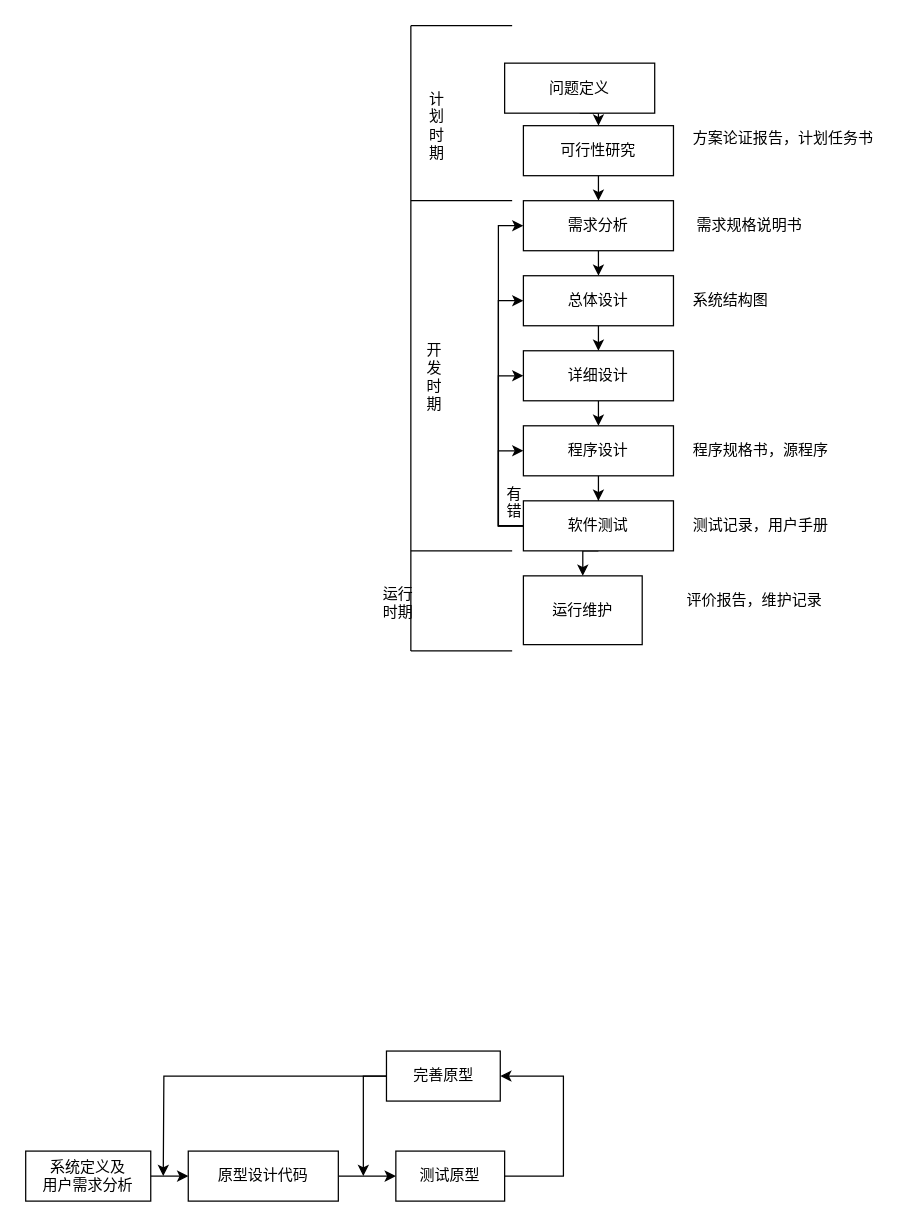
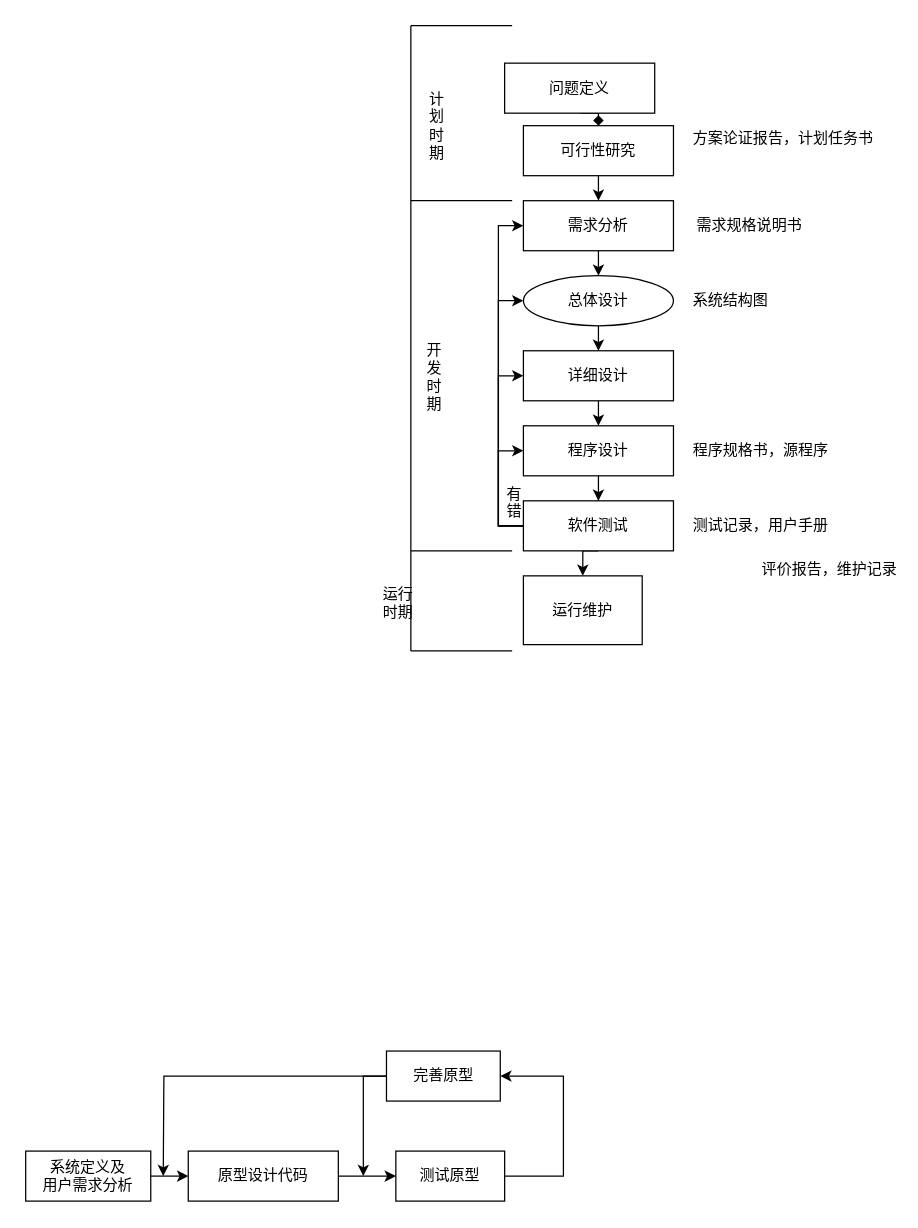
edge "问题定义" -> "可行性研究": arrowhead classic -> diamond
node "总体设计": shape rectangle -> ellipse
node "评价报告，维护记录": moved (759, 601) -> (834, 569)
